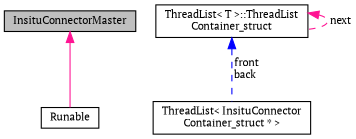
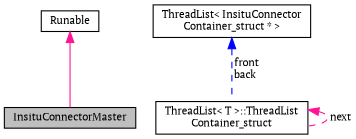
edge "Runable" -> "InsituConnectorMaster": reversed
edge "ThreadList< InsituConnector Container_struct * >" -> "ThreadList< T >::ThreadList Container_struct": reversed
